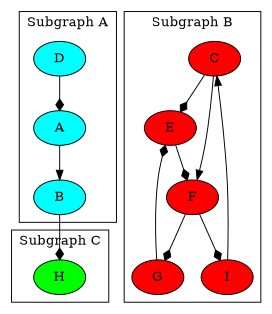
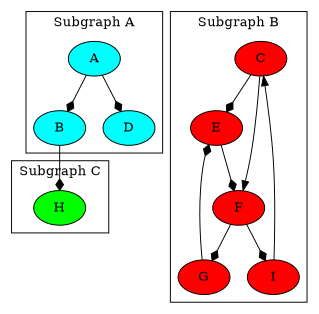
edge "D" -> "A": reversed
edge "A" -> "B": arrowhead normal -> diamond
